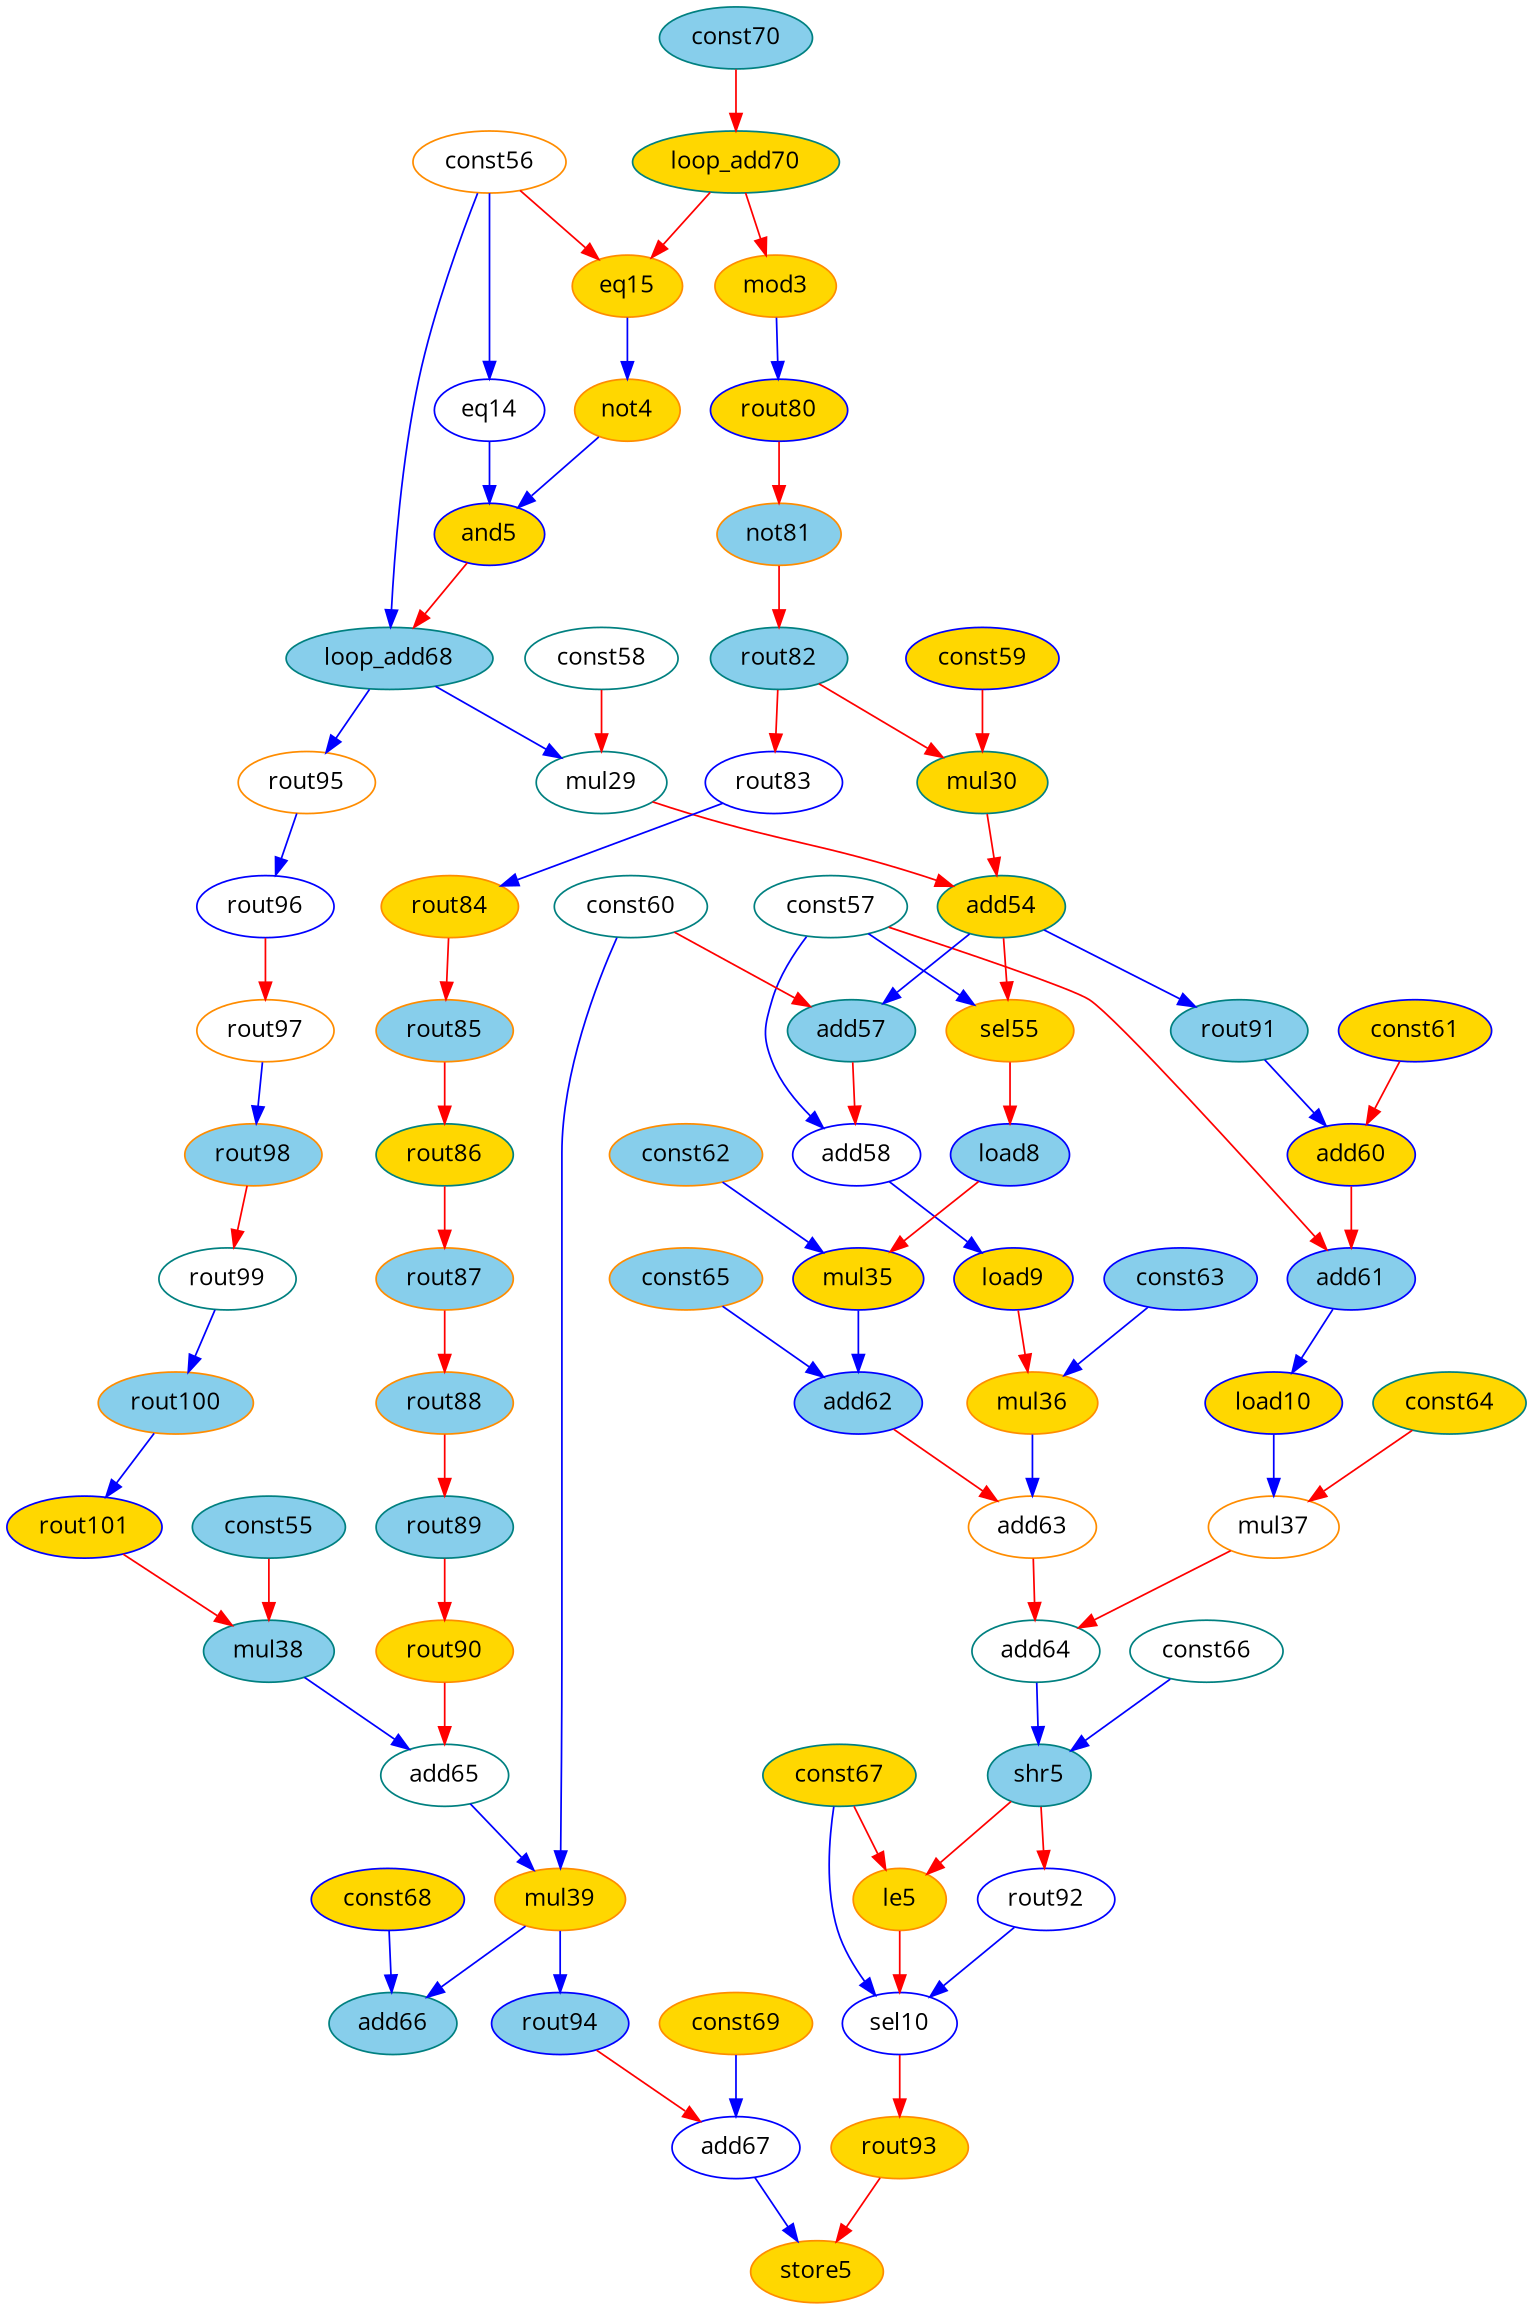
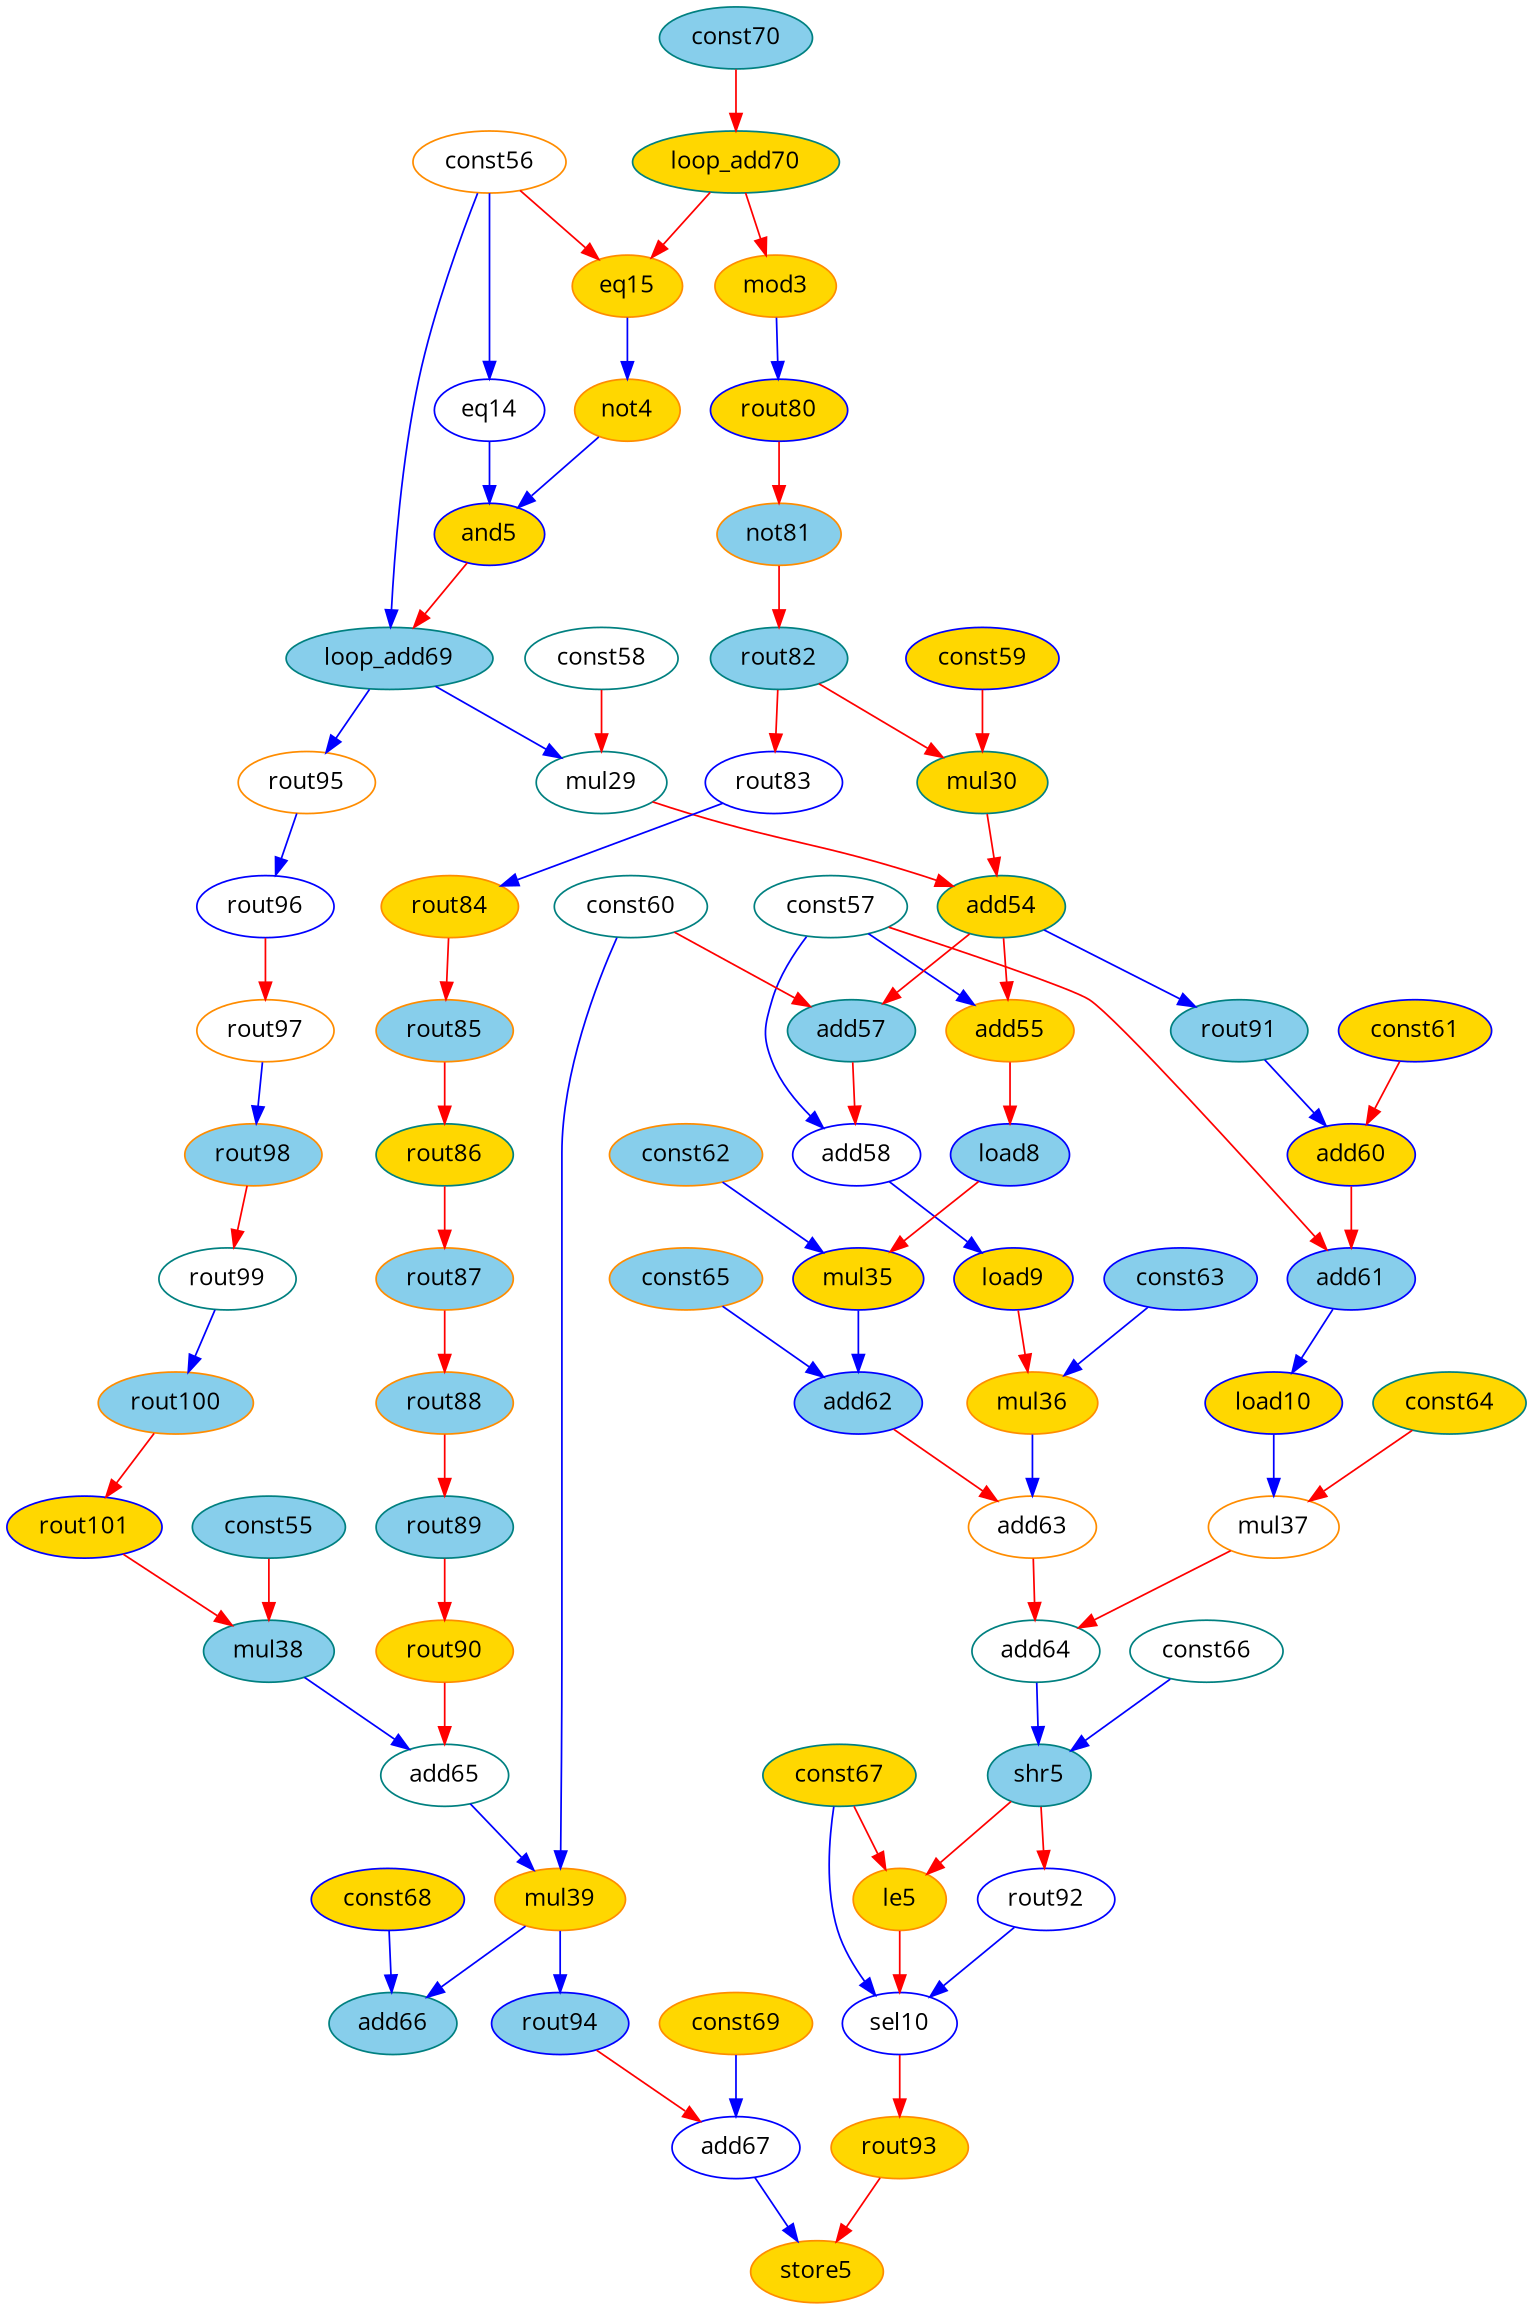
node "loop_add68": label "loop_add68" -> "loop_add69"
edge "add54" -> "add57": color blue -> red
node "sel55": label "sel55" -> "add55"
edge "rout100" -> "rout101": color blue -> red
